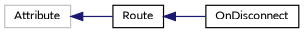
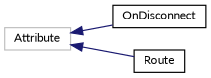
edge "OnDisconnect" -> "Route": now "OnDisconnect" -> "Attribute"
